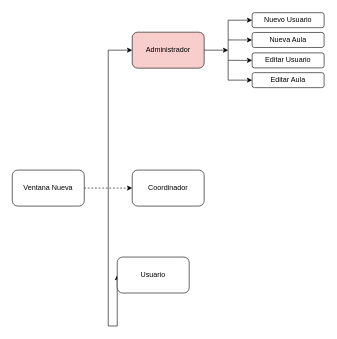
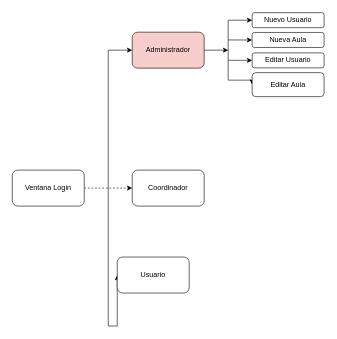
node "Editar Aula": size 72x15 -> 72x24
node "Ventana Nueva": label "Ventana Nueva" -> "Ventana Login"
